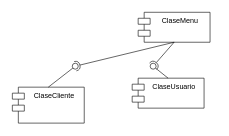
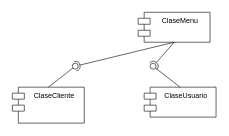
node "ClaseUsuario": moved (168, 93) -> (180, 102)
